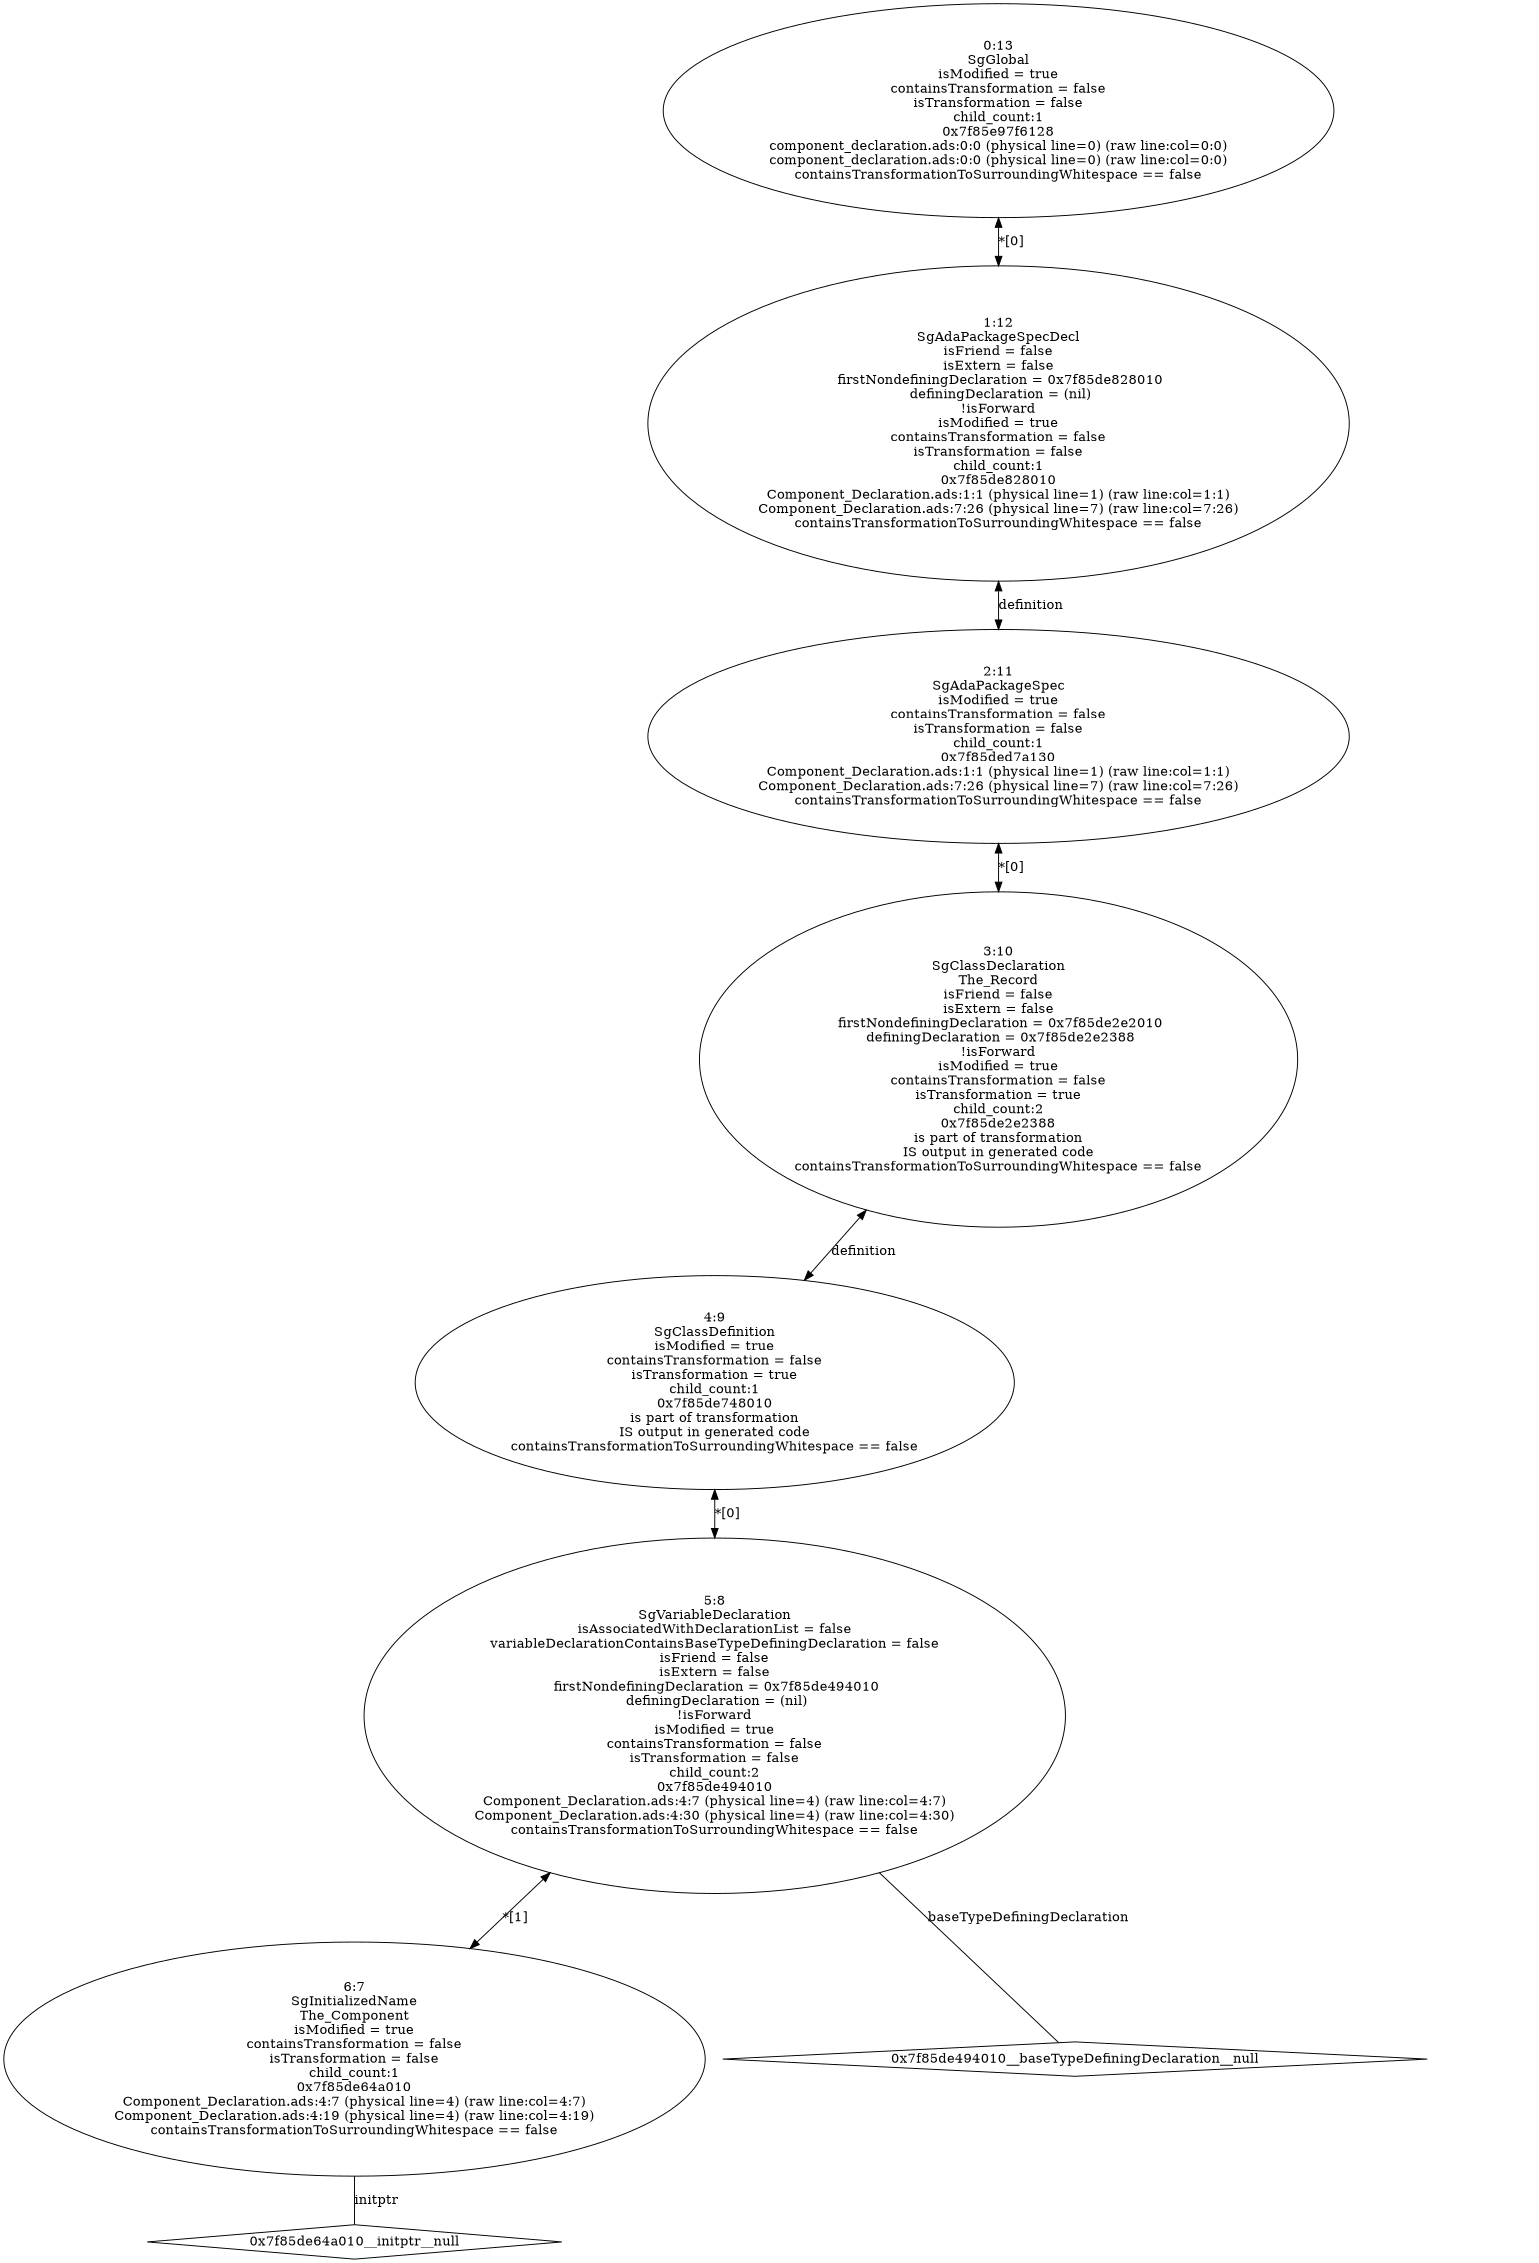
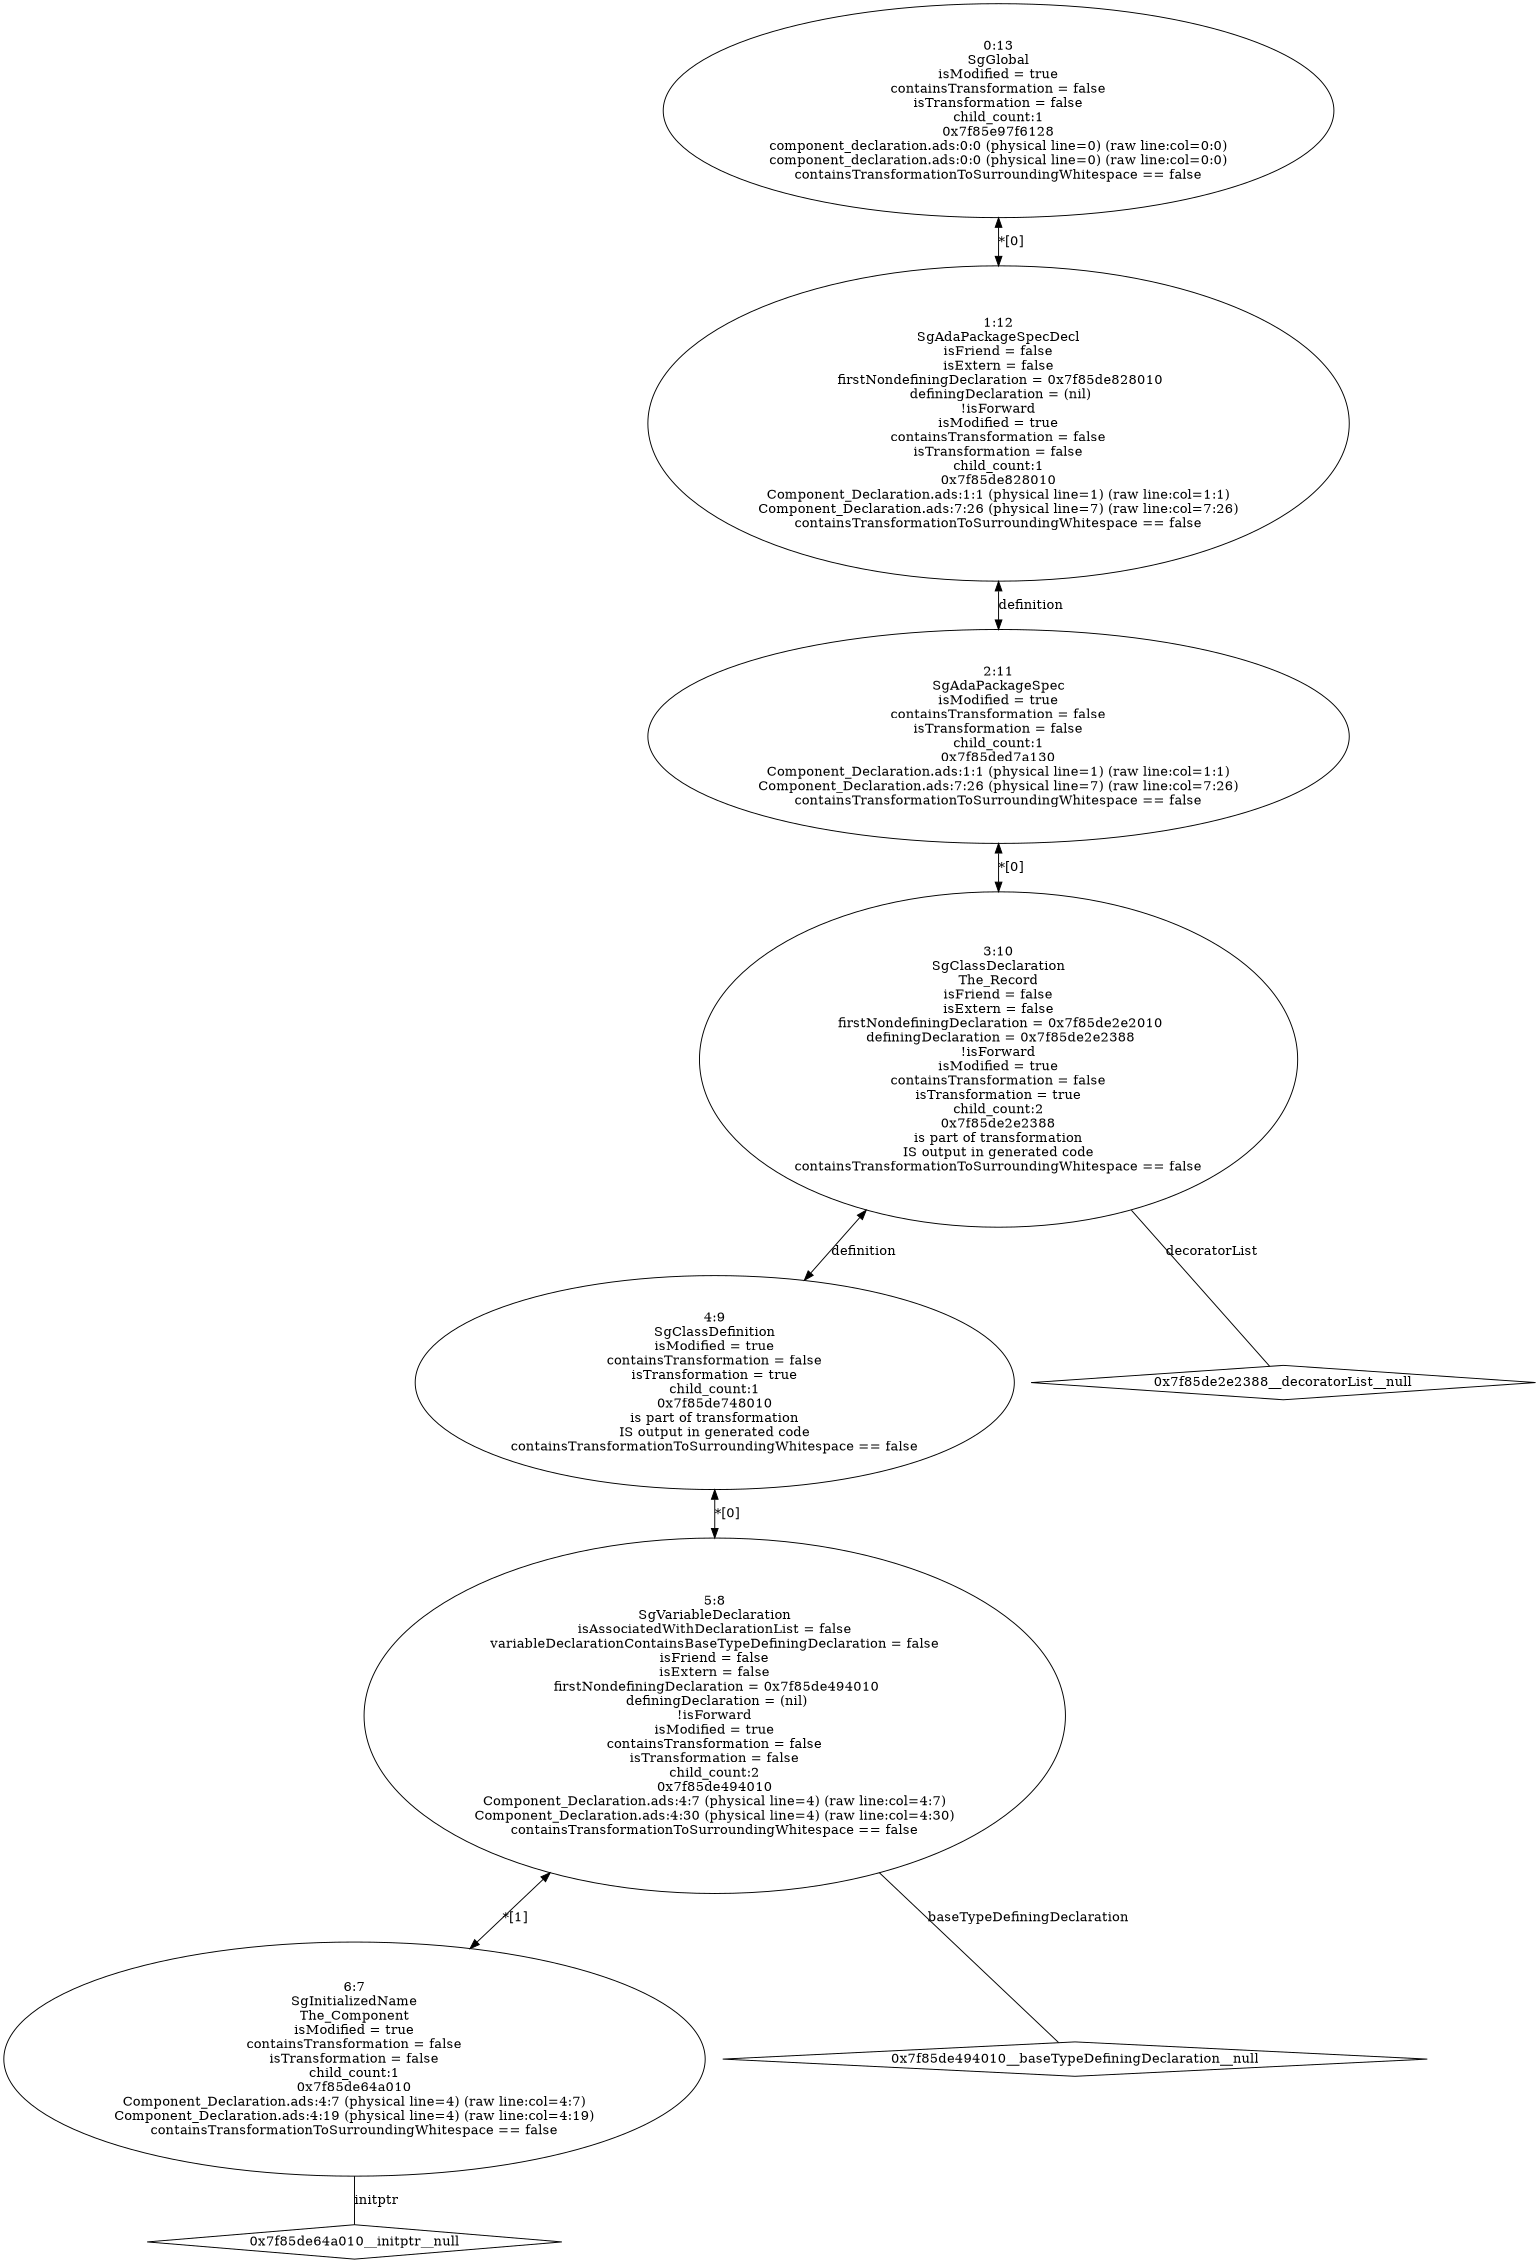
node "0x7f85de2e2388__decoratorList__null": added
